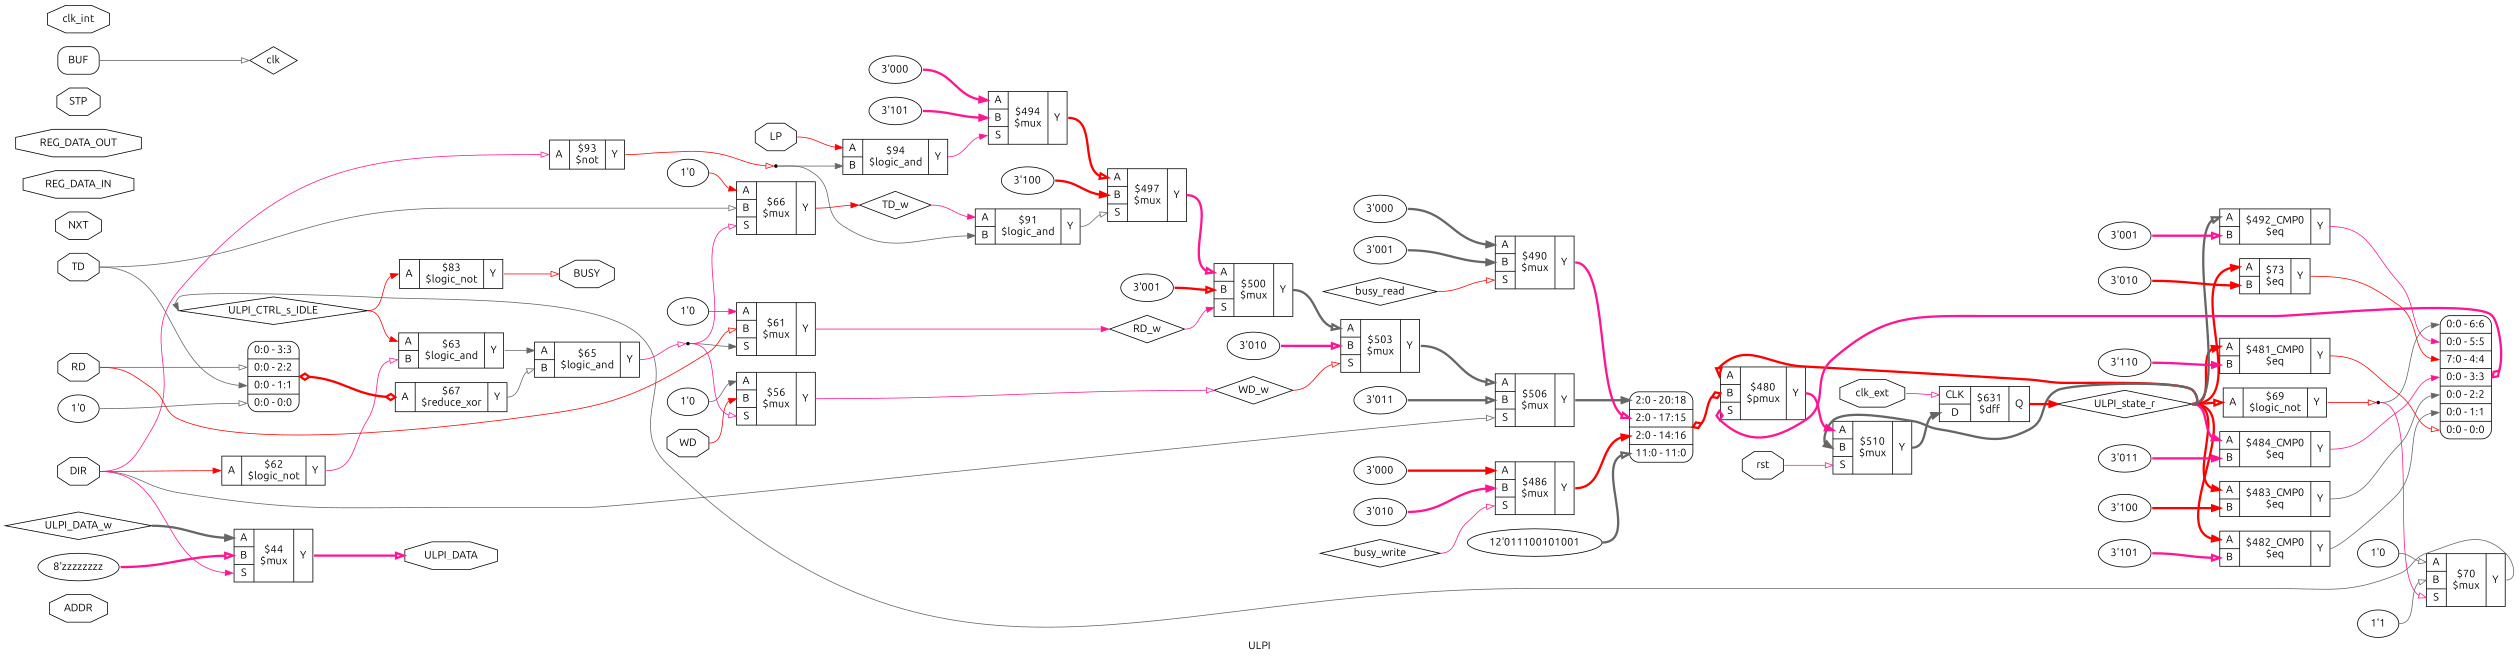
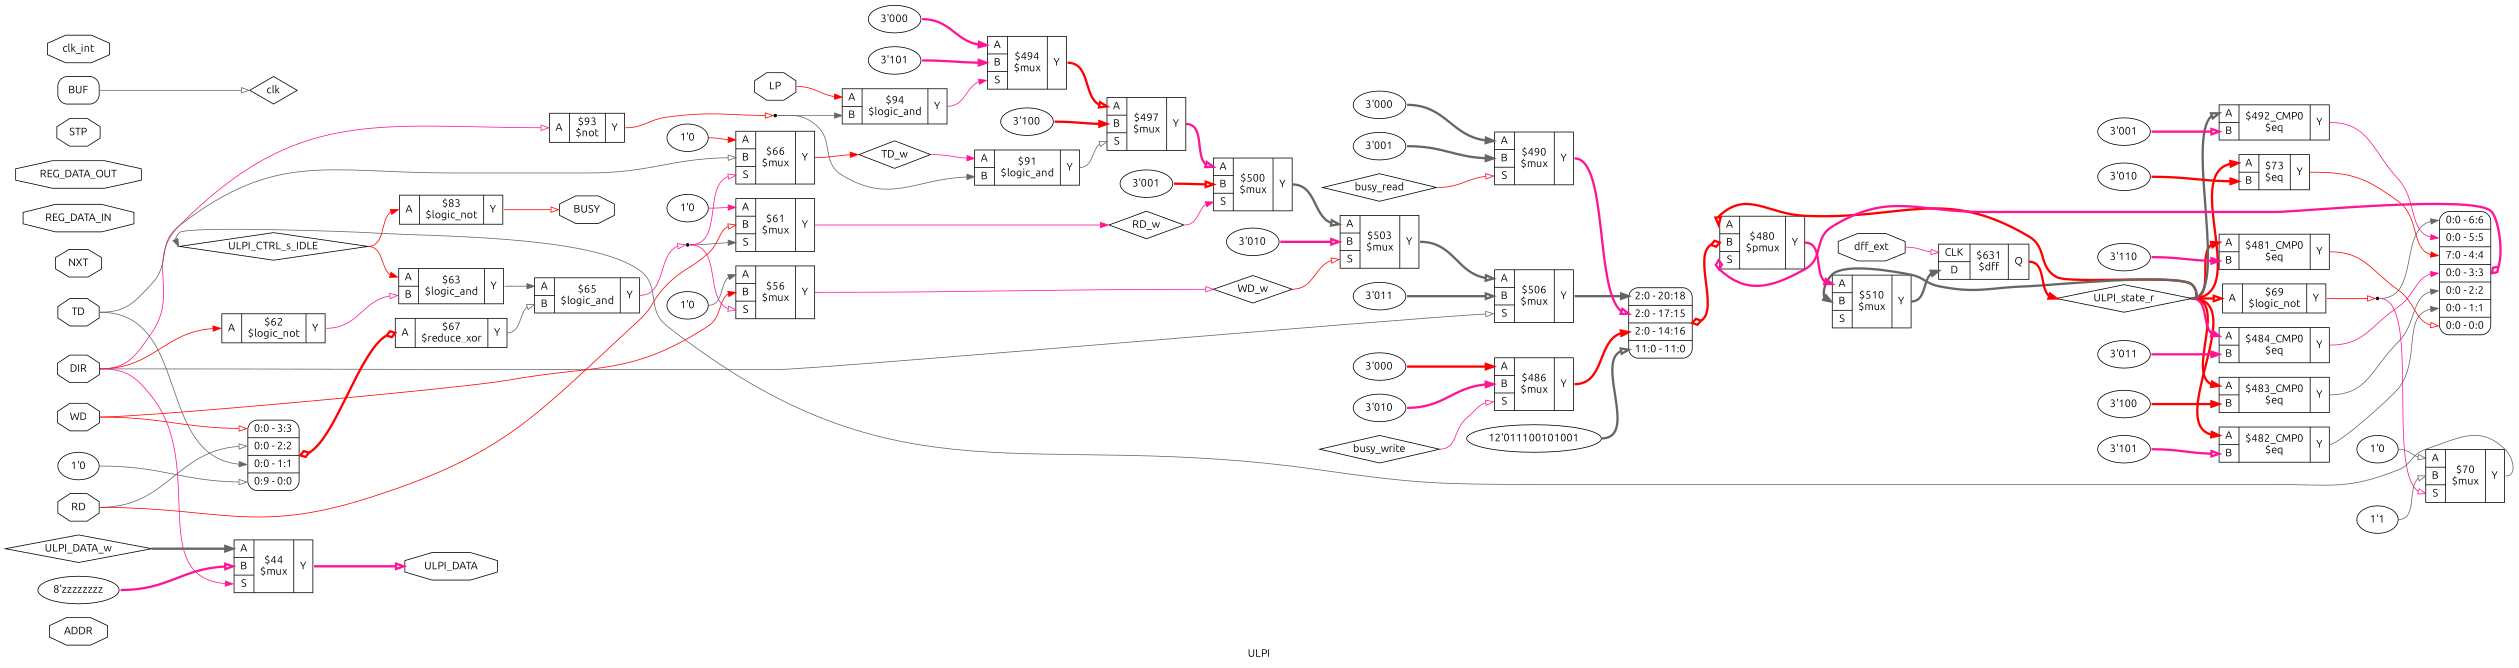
node "clk_ext": label "clk_ext" -> "dff_ext"
node "0:0 - 3:3": text "0:0 - 0:0" -> "0:9 - 0:0"
edge "WD" -> "0:0 - 3:3": added
node "rst": removed
